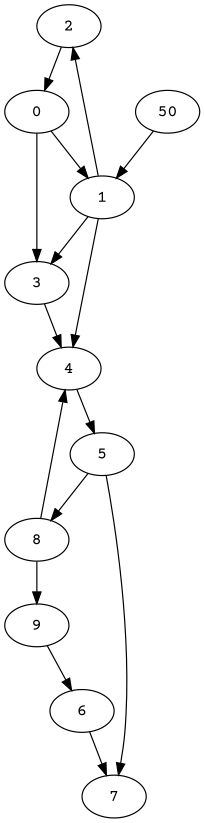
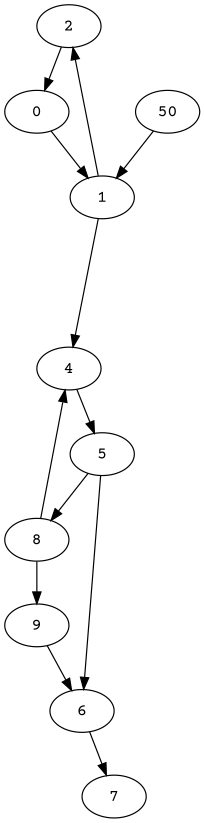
node "3": removed
edge "5" -> "7": now "5" -> "6"
